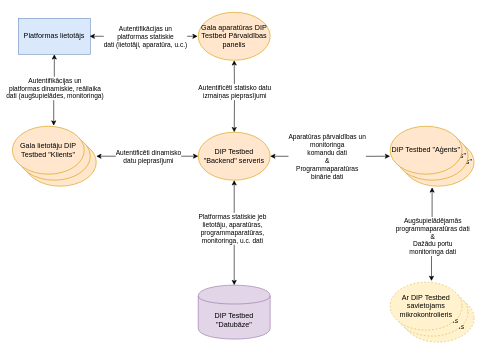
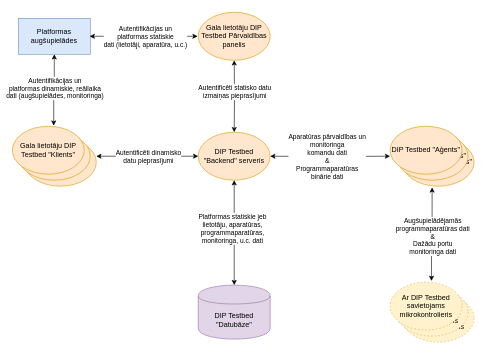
node "Platformas lietotājs": label "Platformas lietotājs" -> "Platformas augšupielādes"
node "Gala aparatūras DIP Testbed Pārvaldības panelis": label "Gala aparatūras DIP Testbed Pārvaldības panelis" -> "Gala lietotāju DIP Testbed Pārvaldības panelis"
